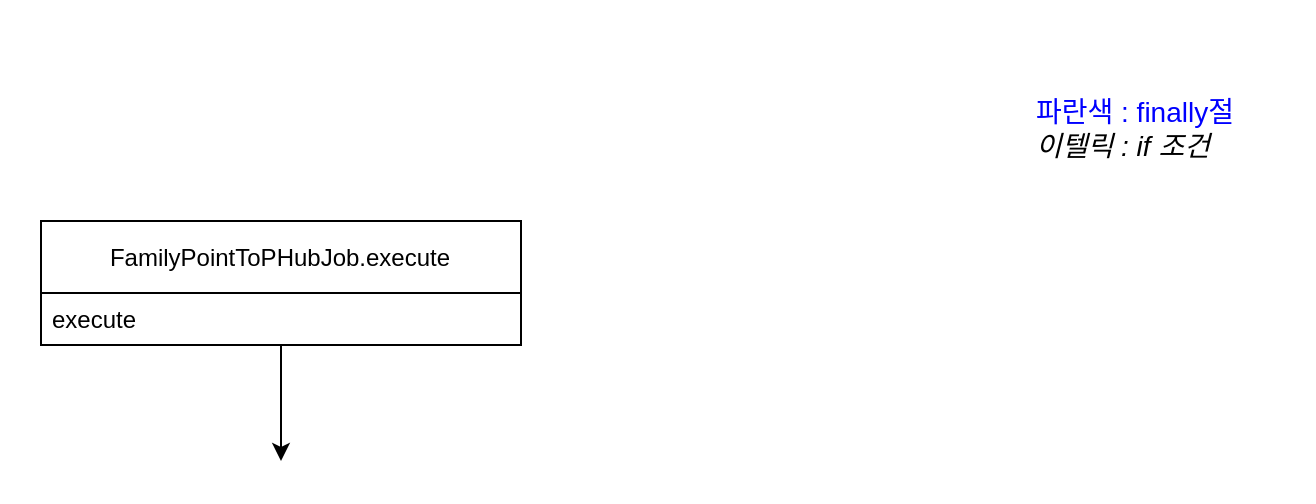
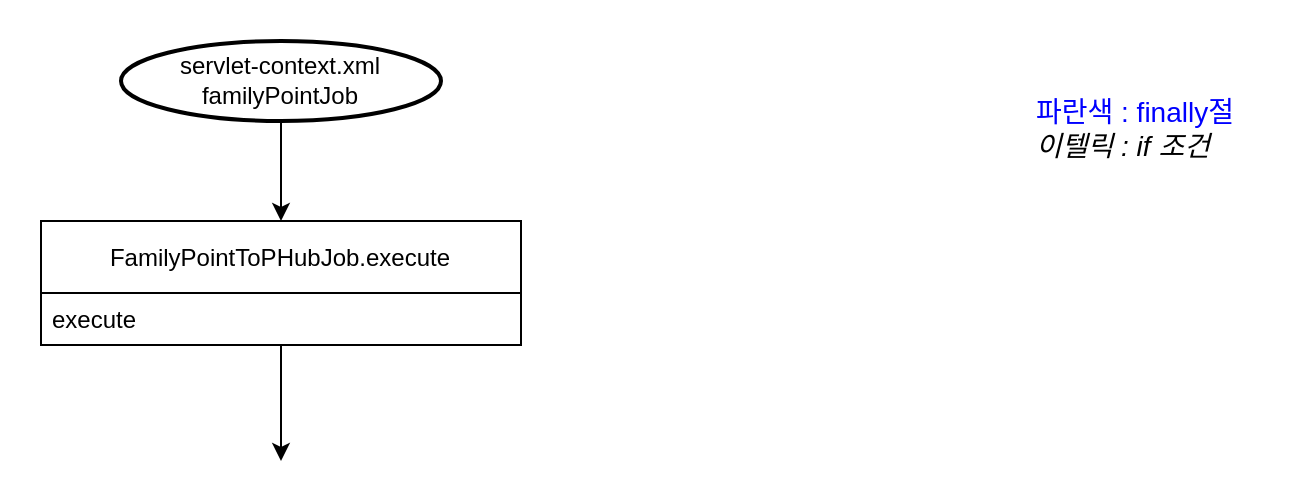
node "servlet-context.xml familyPointJob": added
edge "servlet-context.xml familyPointJob" -> "FamilyPointToPHubJob.execute": added
